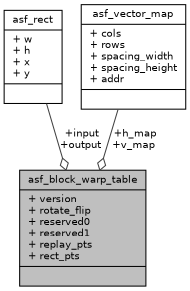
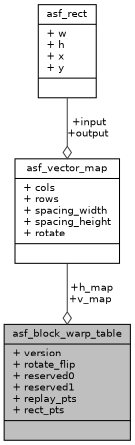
node "asf_vector_map": text "+ addr" -> "+ rotate"
edge "asf_rect" -> "asf_block_warp_table": now "asf_rect" -> "asf_vector_map"
